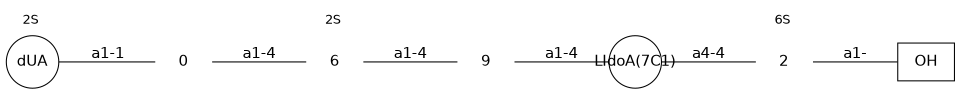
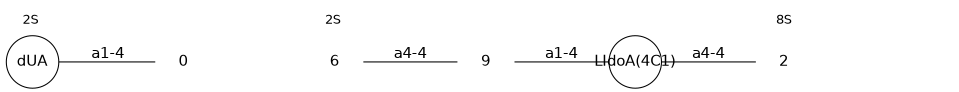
node "6S": label "6S" -> "8S"
edge "dUA" -- "0": label "a1-1" -> "a1-4"
edge "6" -- "9": label "a1-4" -> "a4-4"
edge "0" -- "6": removed, label "a1-4"
node "LIdoA(7C1)": label "LIdoA(7C1)" -> "LIdoA(4C1)"
node "OH": removed
